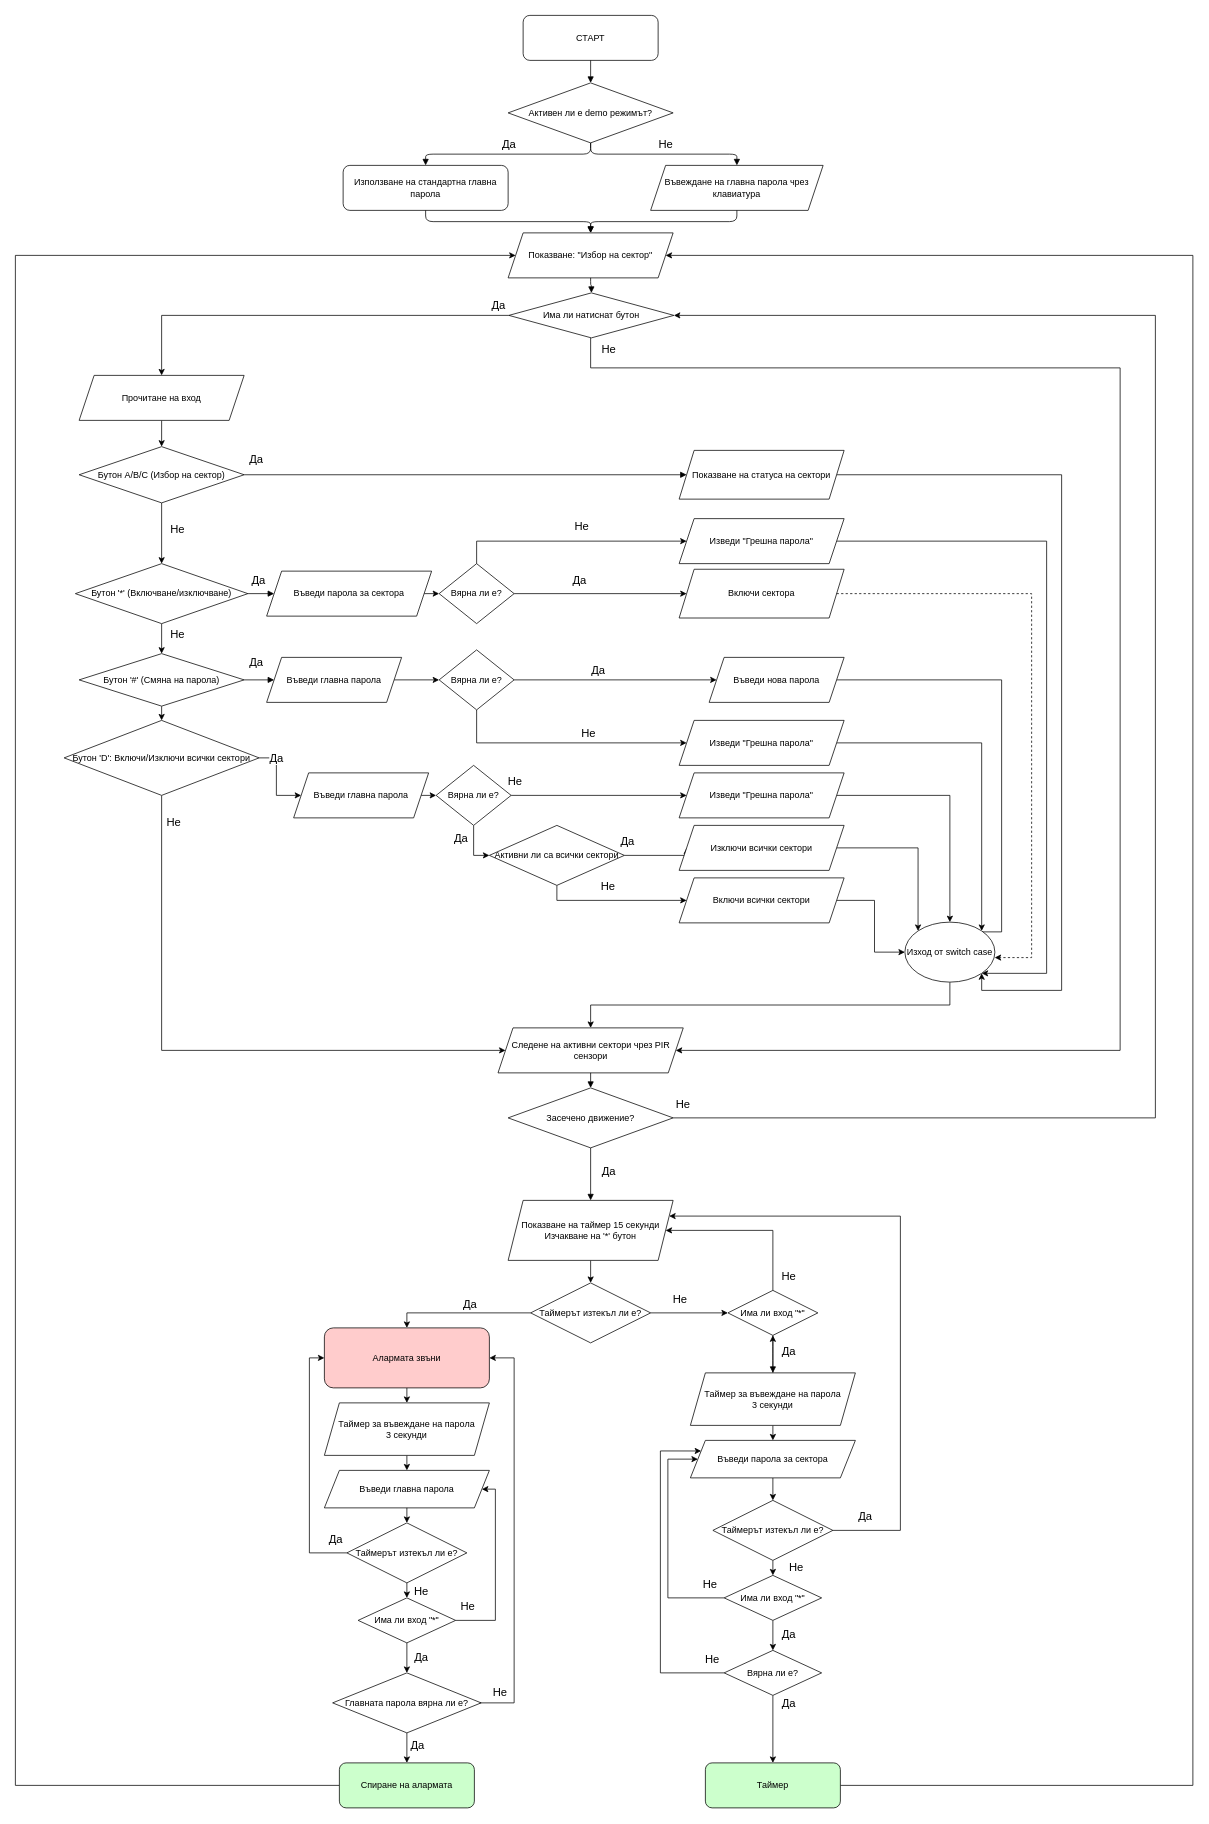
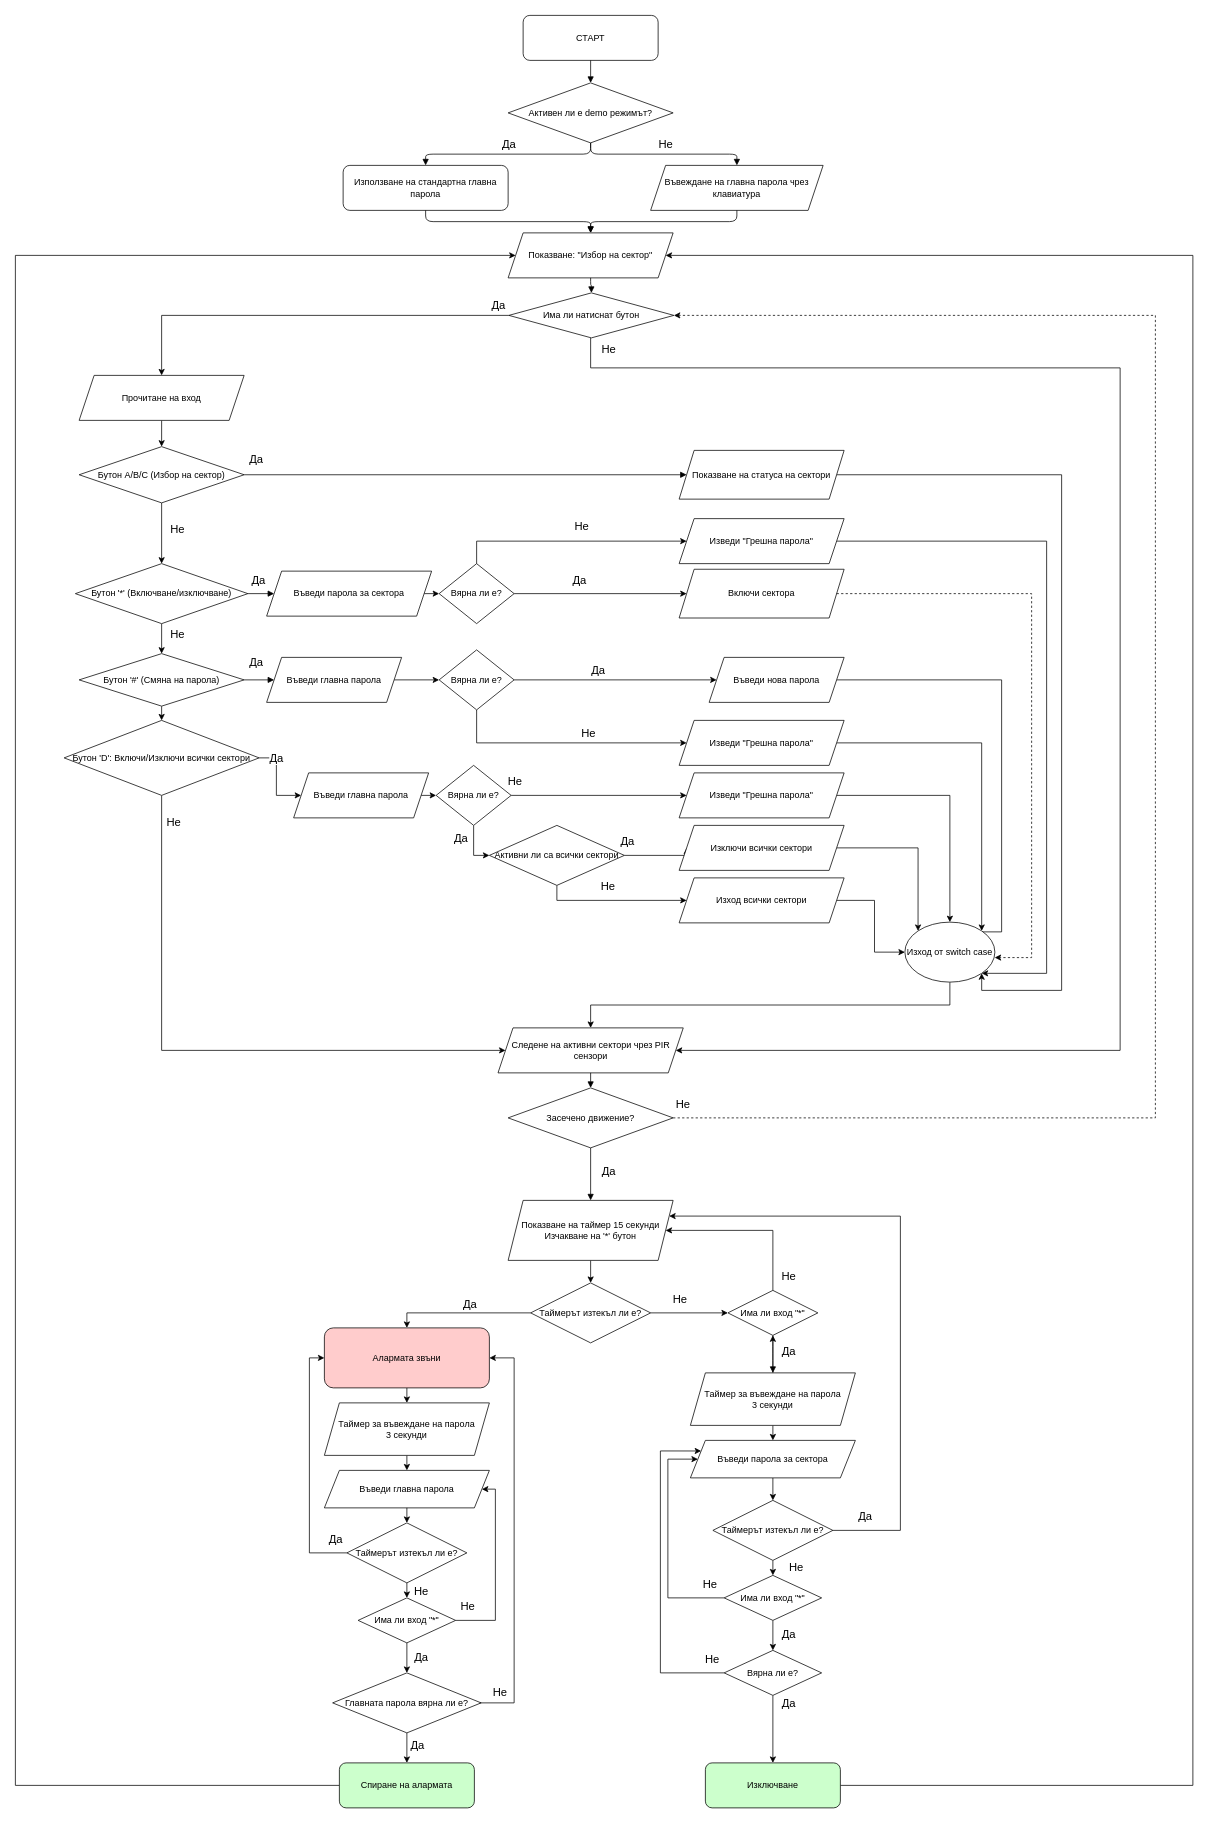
edge "Засечено движение?" -> "Има ли натиснат бутон": style solid -> dashed
node "Включи всички сектори": label "Включи всички сектори" -> "Изход всички сектори"
node "Таймер": label "Таймер" -> "Изключване"
